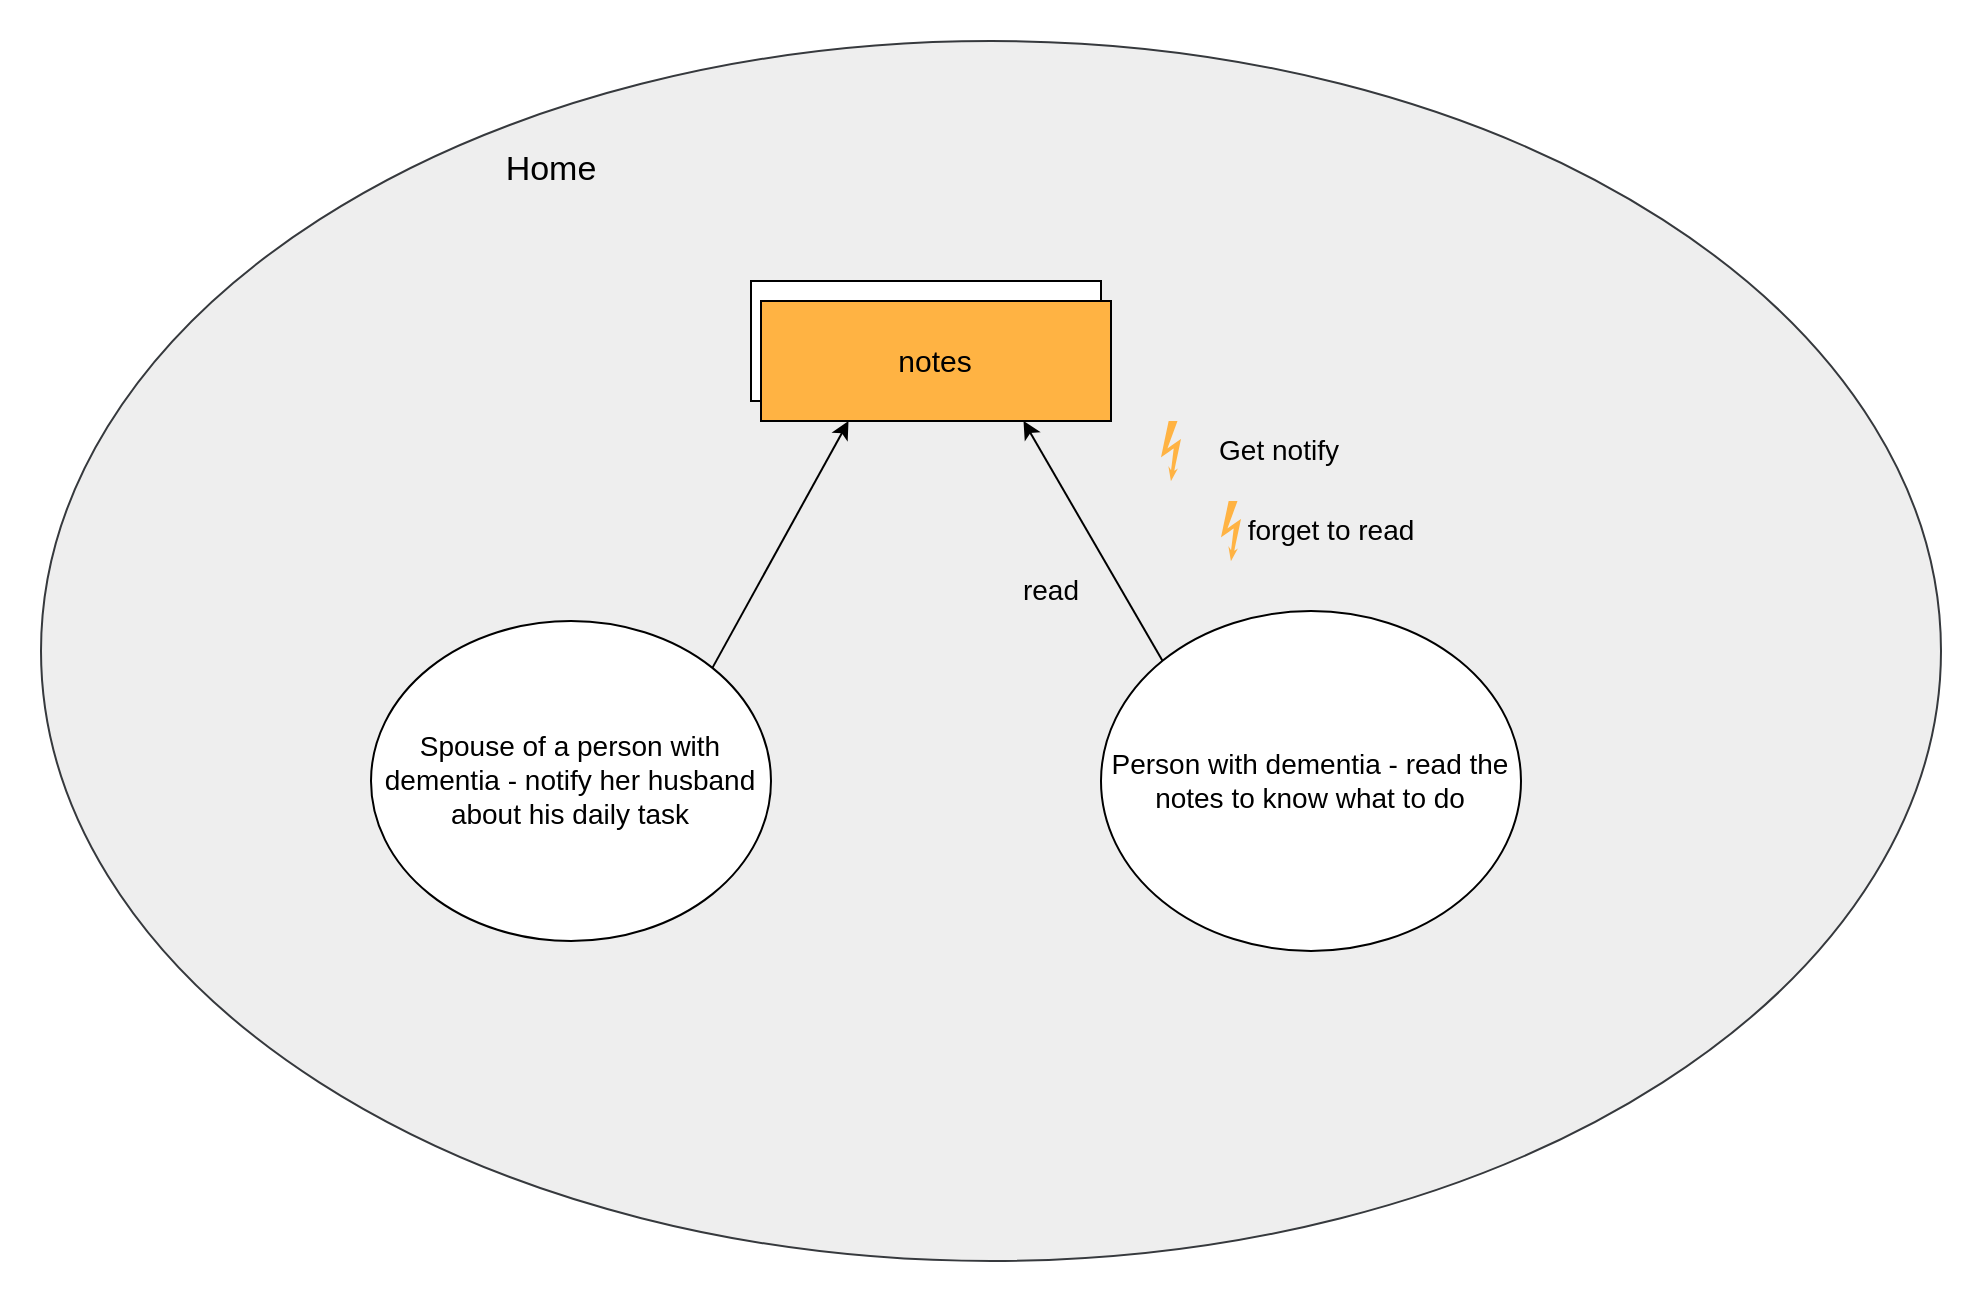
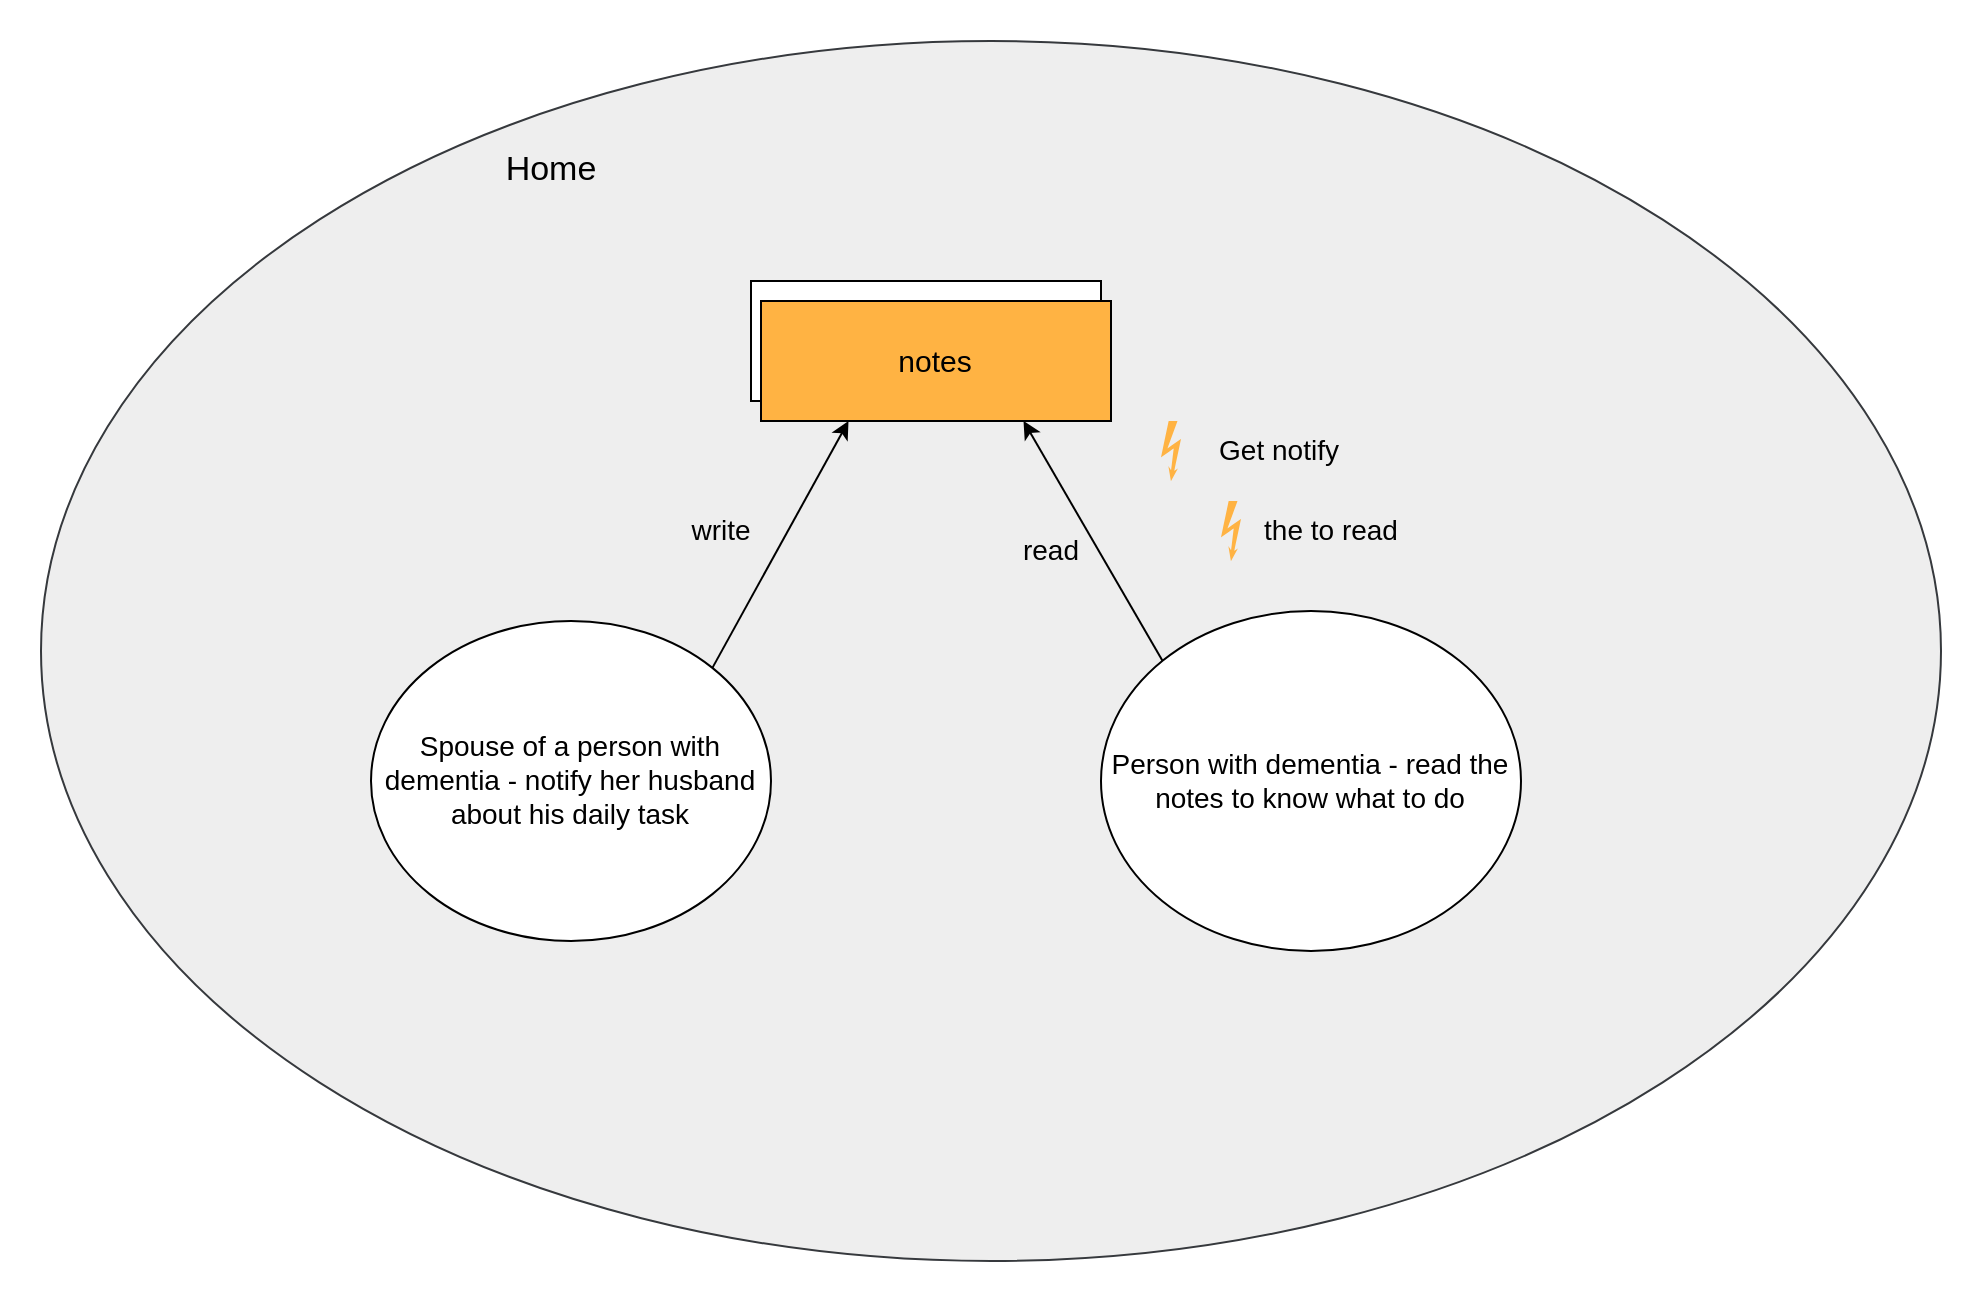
node "write": added
node "forget to read": label "forget to read" -> "the to read"
node "read": moved (1051, 591) -> (1051, 551)
